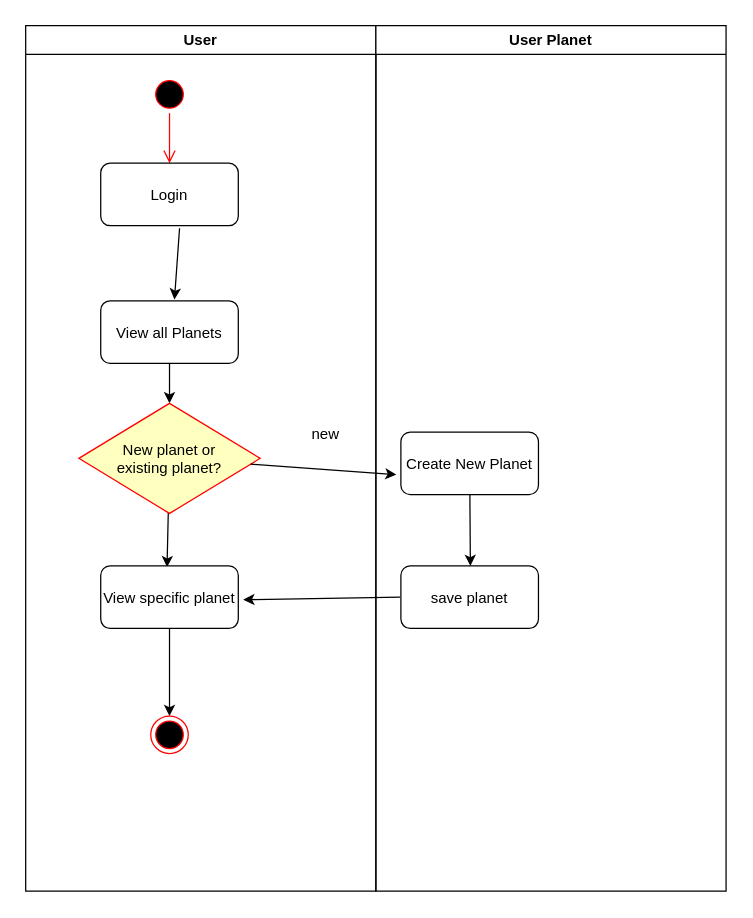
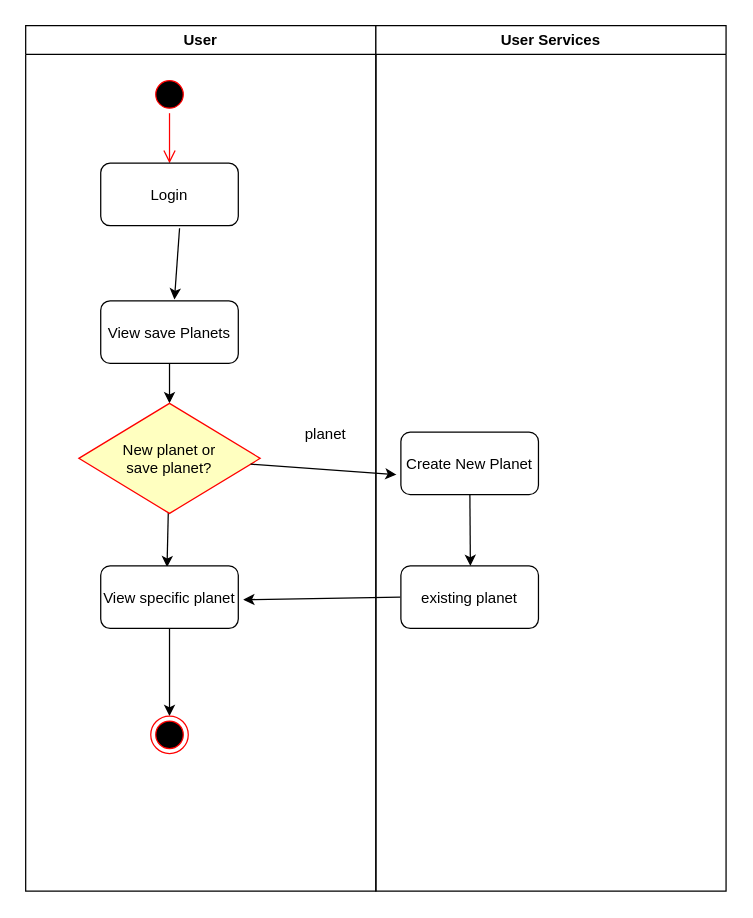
node "User Planet": label "User Planet" -> "User Services"
node "View all Planets": label "View all Planets" -> "View save Planets"
node "new": label "new" -> "planet"
node "New planet or existing planet?": label "New planet or existing planet?" -> "New planet or save planet?"
node "save planet": label "save planet" -> "existing planet"
